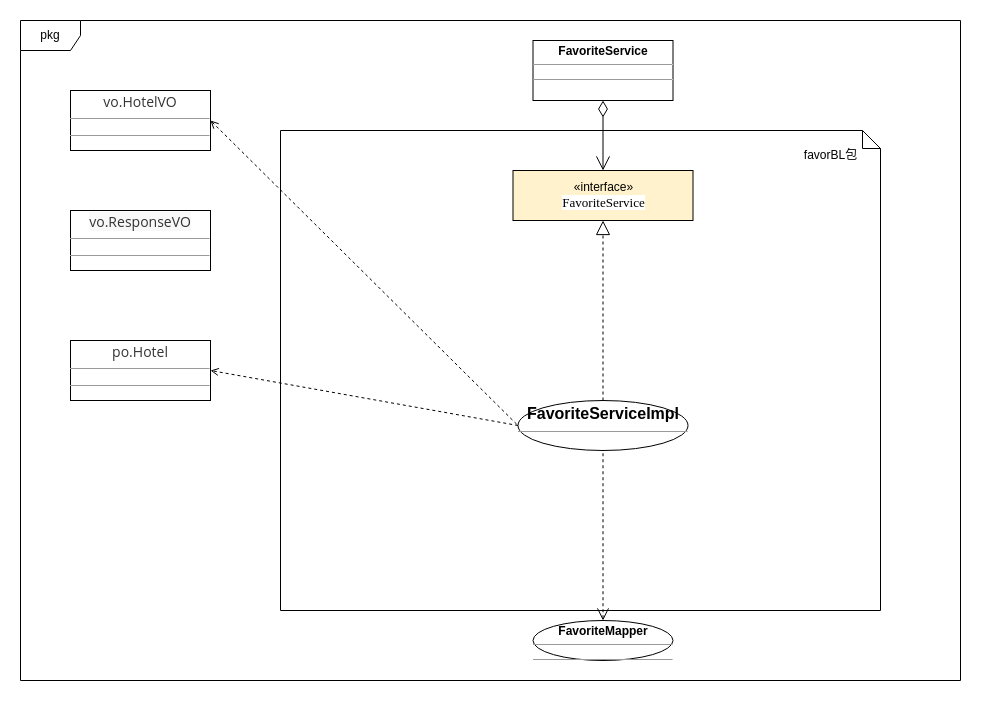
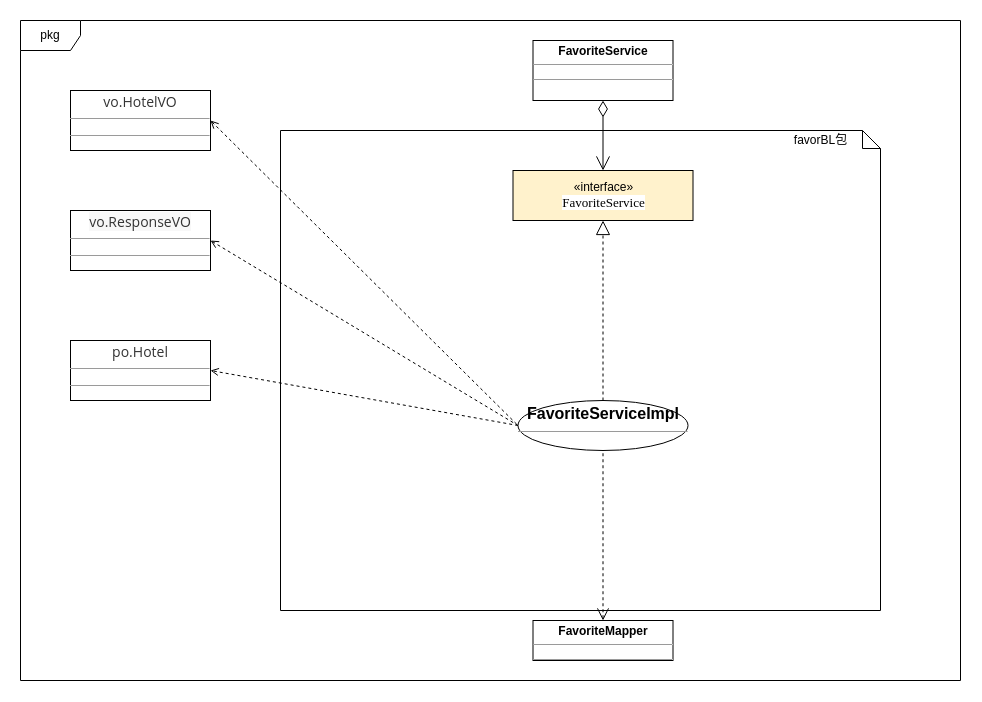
node "favorBL包": moved (831, 156) -> (821, 141)
edge "FavoriteServiceImpl" -> "vo.ResponseVO": added
node "FavoriteMapper": shape ellipse -> rectangle
